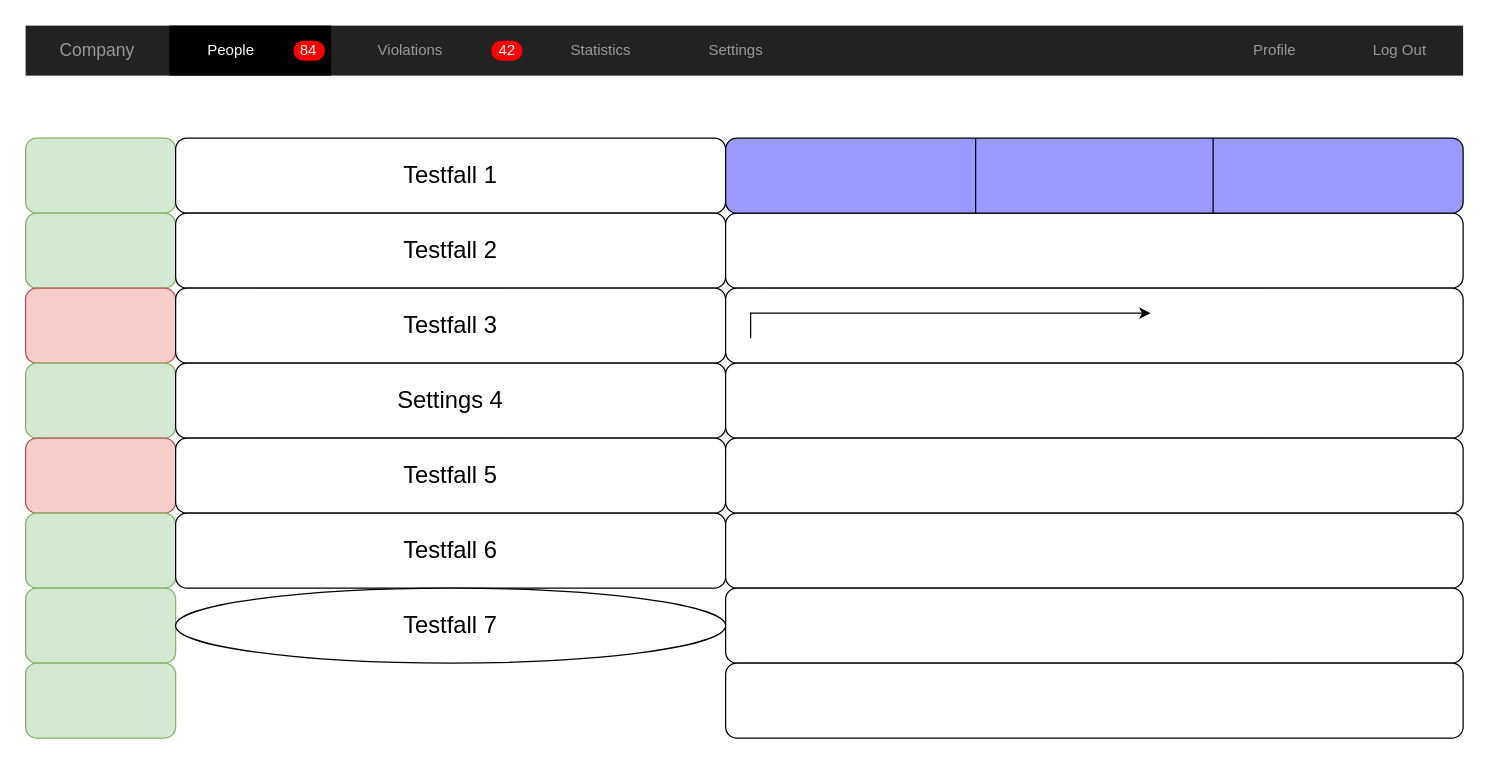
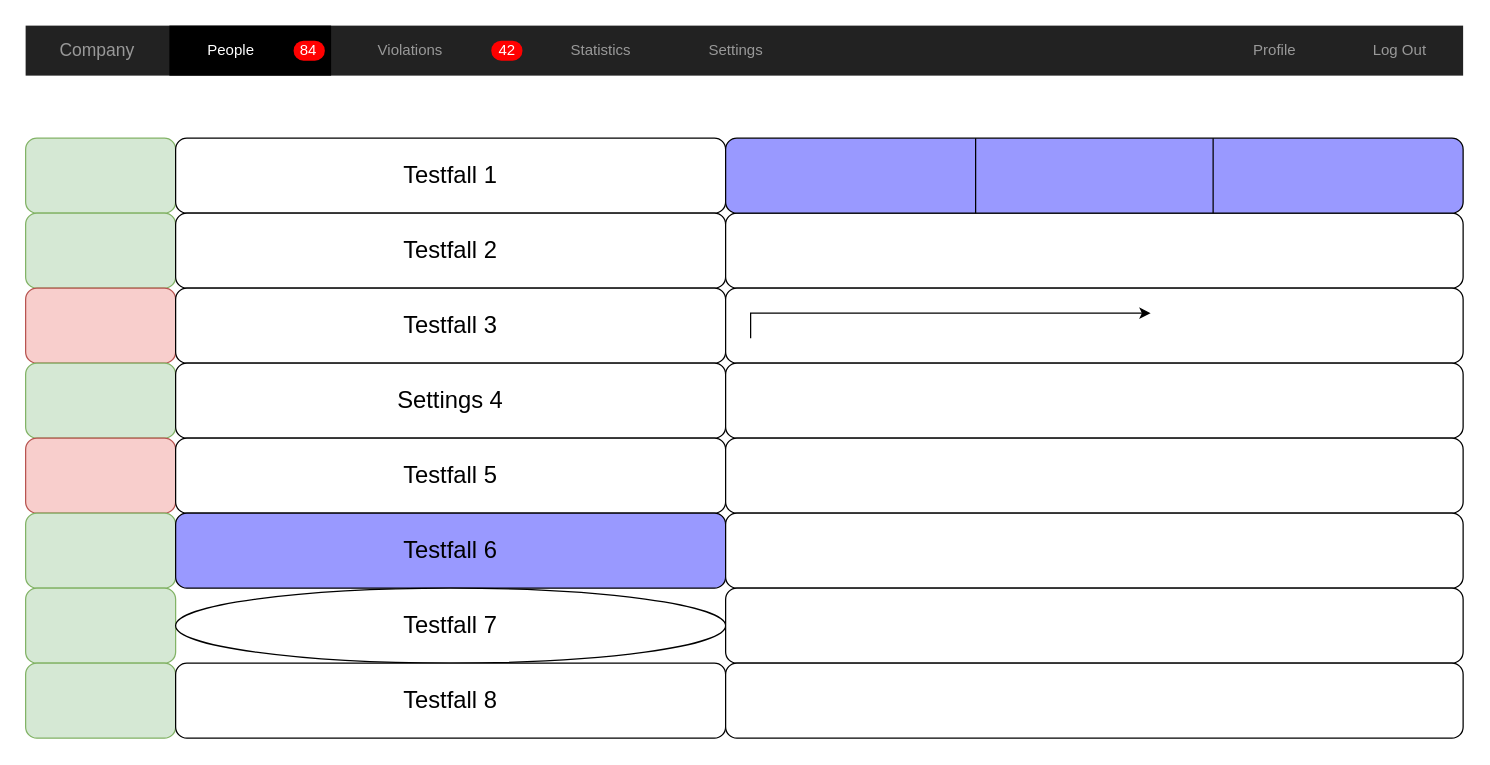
node "Testfall 6": fillcolor #ffffff -> #9999ff
node "Testfall 8": added
